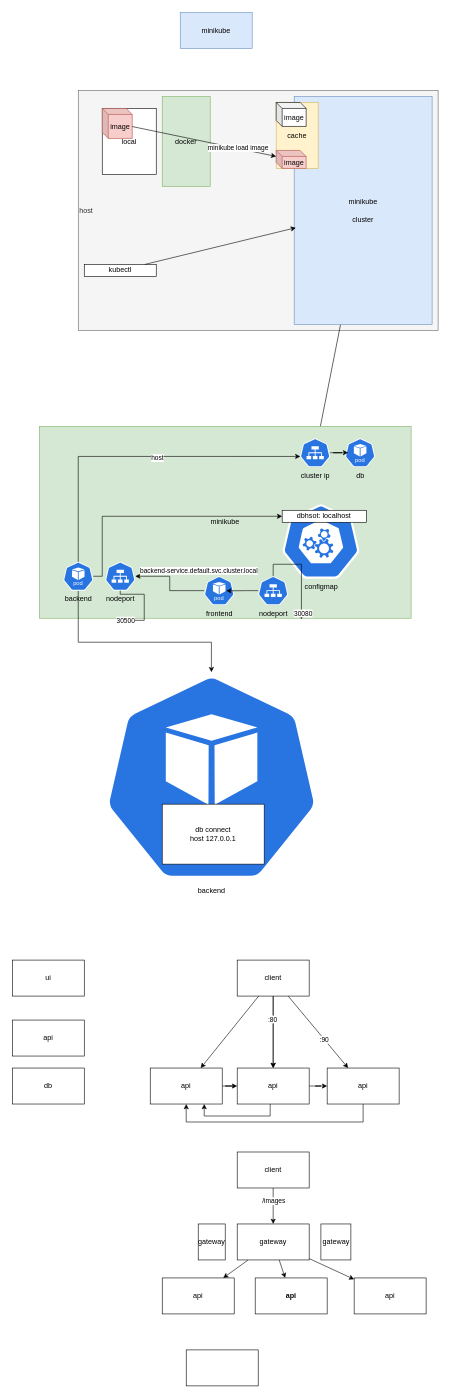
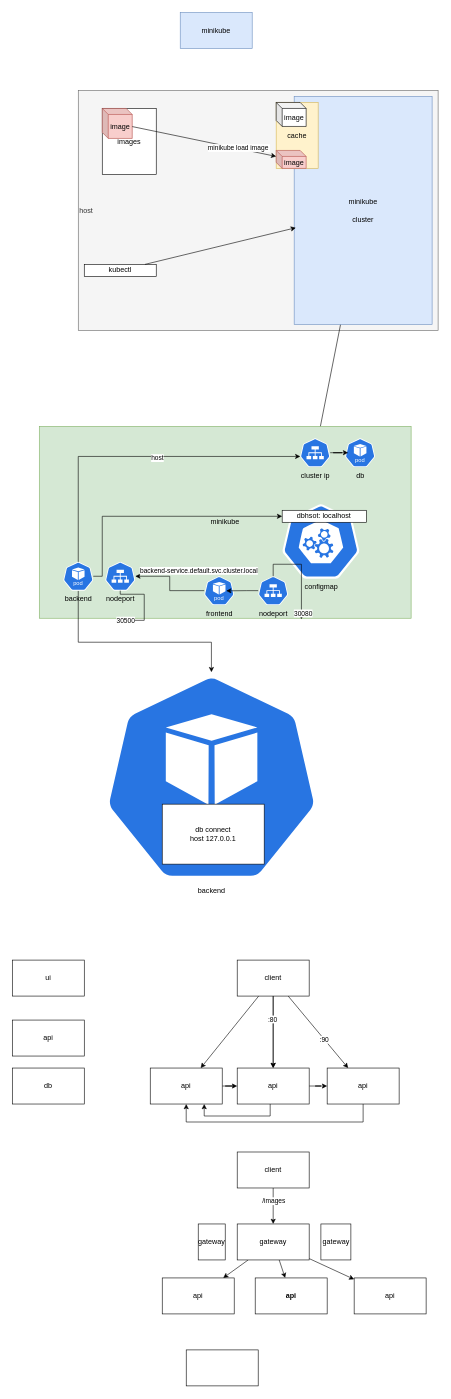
node "local": label "local" -> "images"
node "docker": removed
